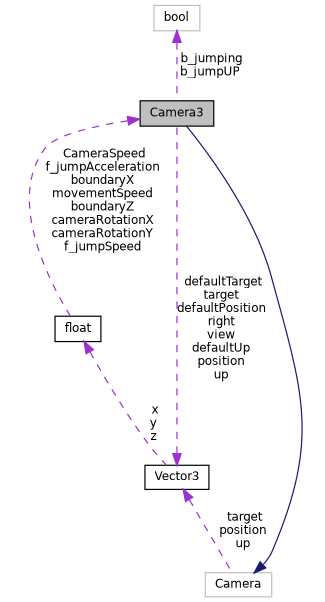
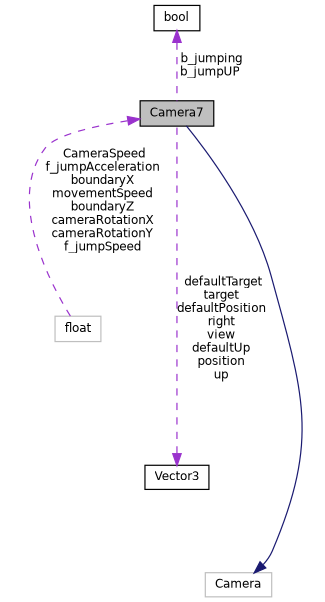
node "bool": color grey75 -> black
node "Camera3": label "Camera3" -> "Camera7"
node "float": color black -> grey75
edge "Vector3" -> "float": removed, label "x y z"
edge "Camera" -> "Vector3": removed, label "target position up"
